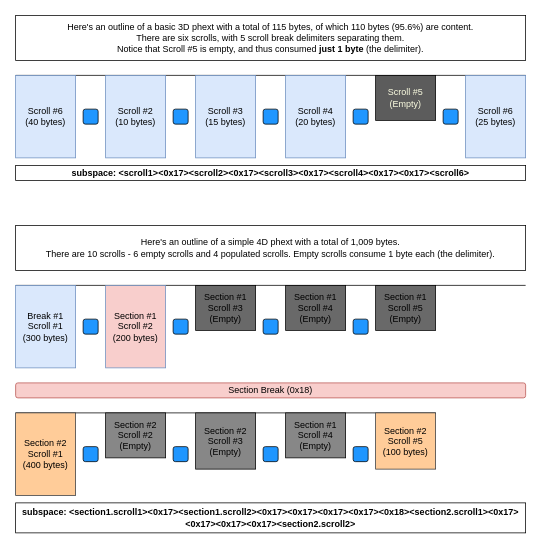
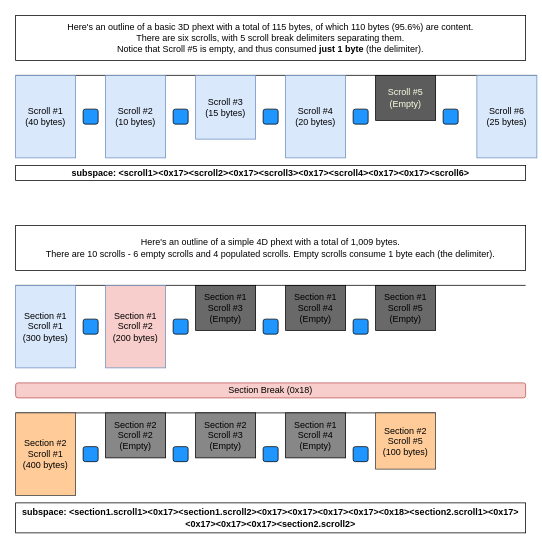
node "Scroll #6 (40 bytes)": label "Scroll #6 (40 bytes)" -> "Scroll #1 (40 bytes)"
node "Scroll #3 (15 bytes)": size 60x83 -> 60x64
node "Scroll #6 (25 bytes)": moved (495, 117) -> (507, 117)
node "Break #1 Scroll #1 (300 bytes)": label "Break #1 Scroll #1 (300 bytes)" -> "Section #1 Scroll #1 (300 bytes)"
node "Section #2 Scroll #3 (Empty)": size 60x56 -> 60x45
